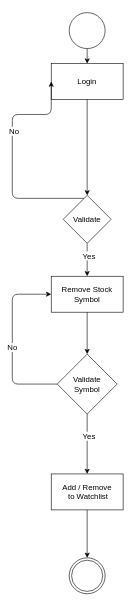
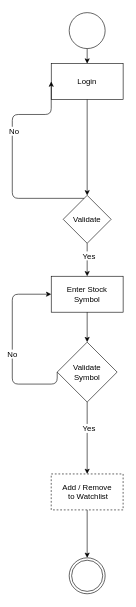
node "Remove Stock Symbol": label "Remove Stock Symbol" -> "Enter Stock Symbol"
node "Validate Symbol": moved (87, 384) -> (87, 372)
node "Add / Remove to Watchlist": style solid -> dashed
